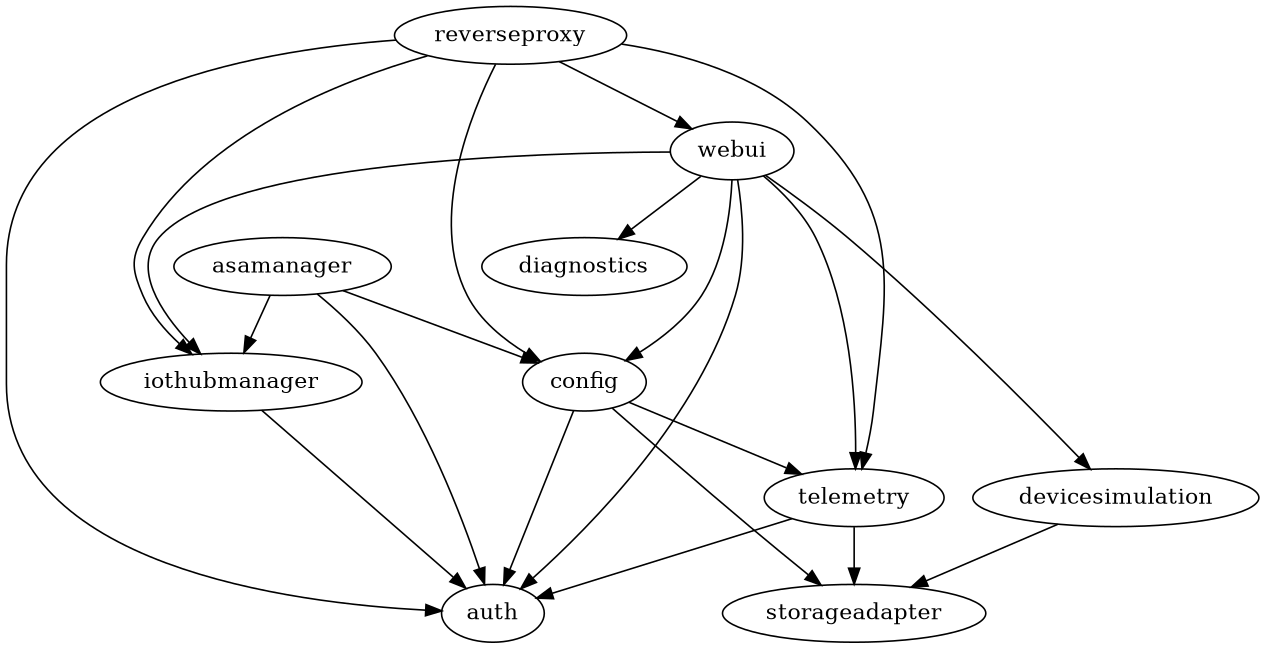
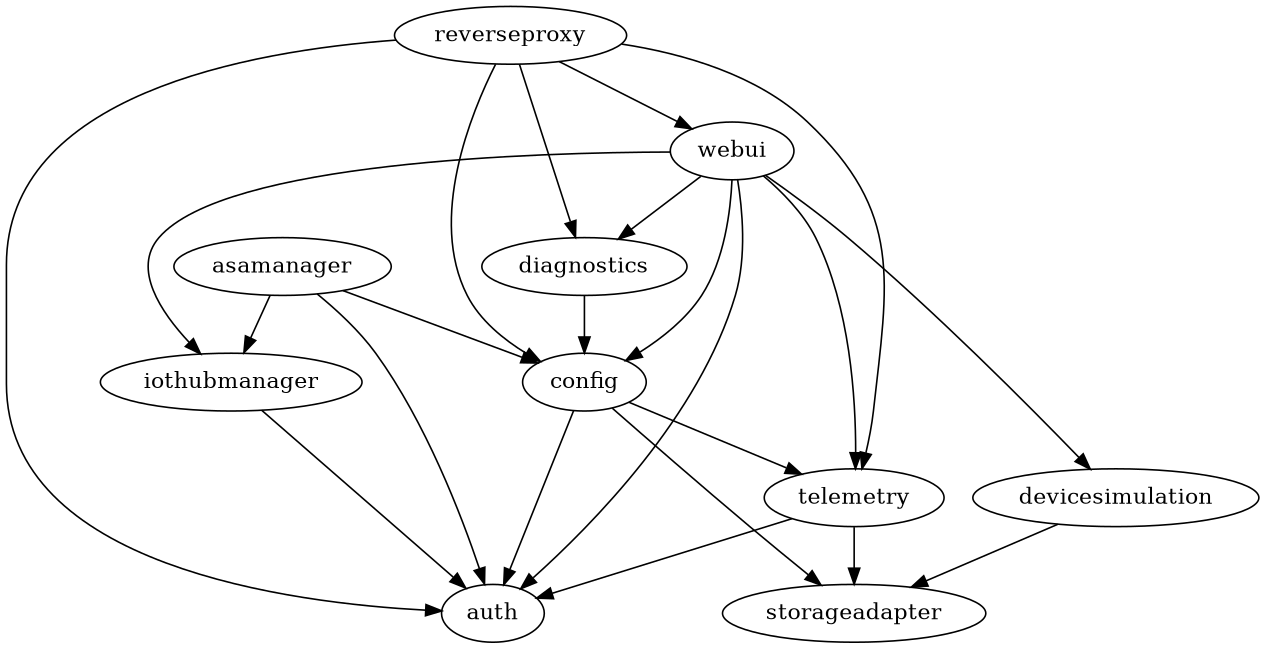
edge "reverseproxy" -> "iothubmanager": now "reverseproxy" -> "diagnostics"
edge "diagnostics" -> "config": added
